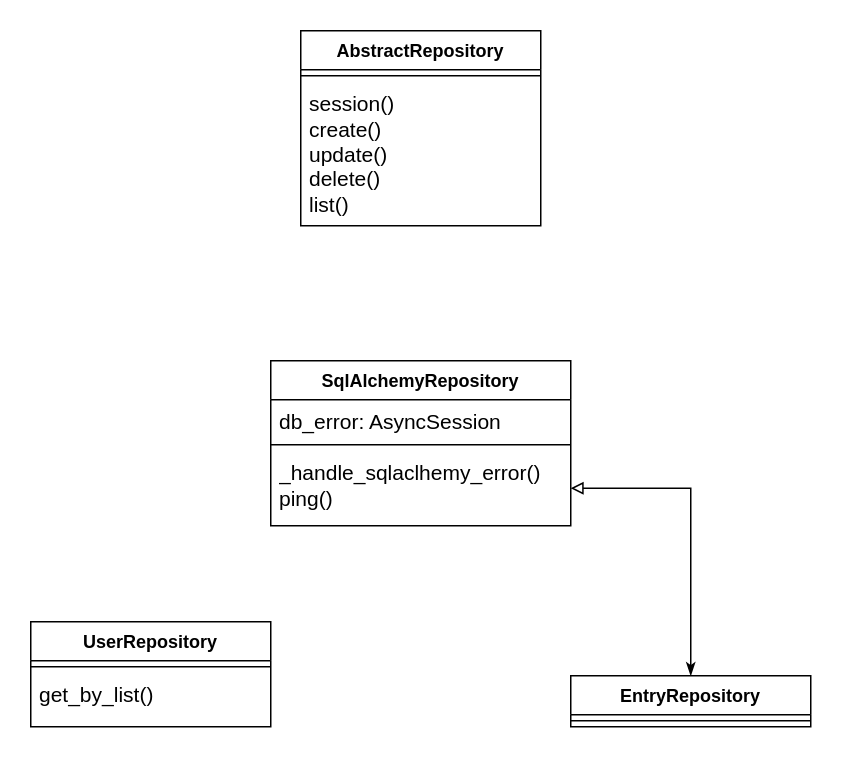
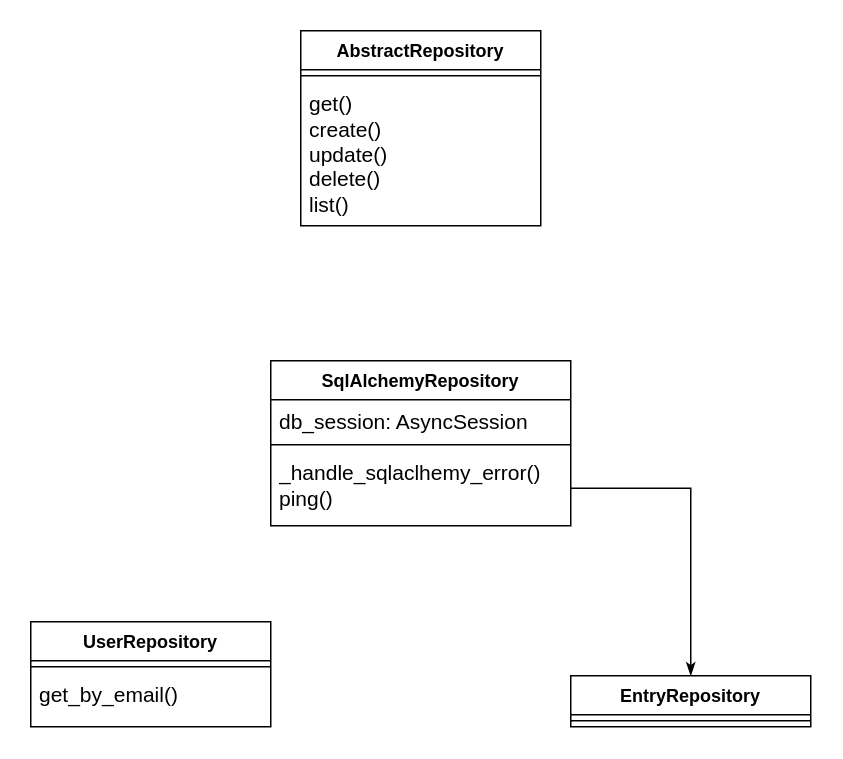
node "session() create() update() delete() list()": label "session() create() update() delete() list()" -> "get() create() update() delete() list()"
node "db_error: AsyncSession": label "db_error: AsyncSession" -> "db_session: AsyncSession"
edge "_handle_sqlaclhemy_error() ping()" -- "EntryRepository": arrowhead block -> none
node "get_by_list()": label "get_by_list()" -> "get_by_email()"
